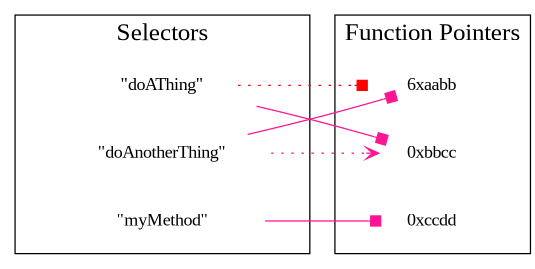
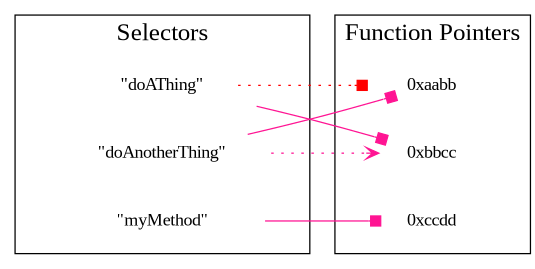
node "6xaabb": label "6xaabb" -> "0xaabb"
